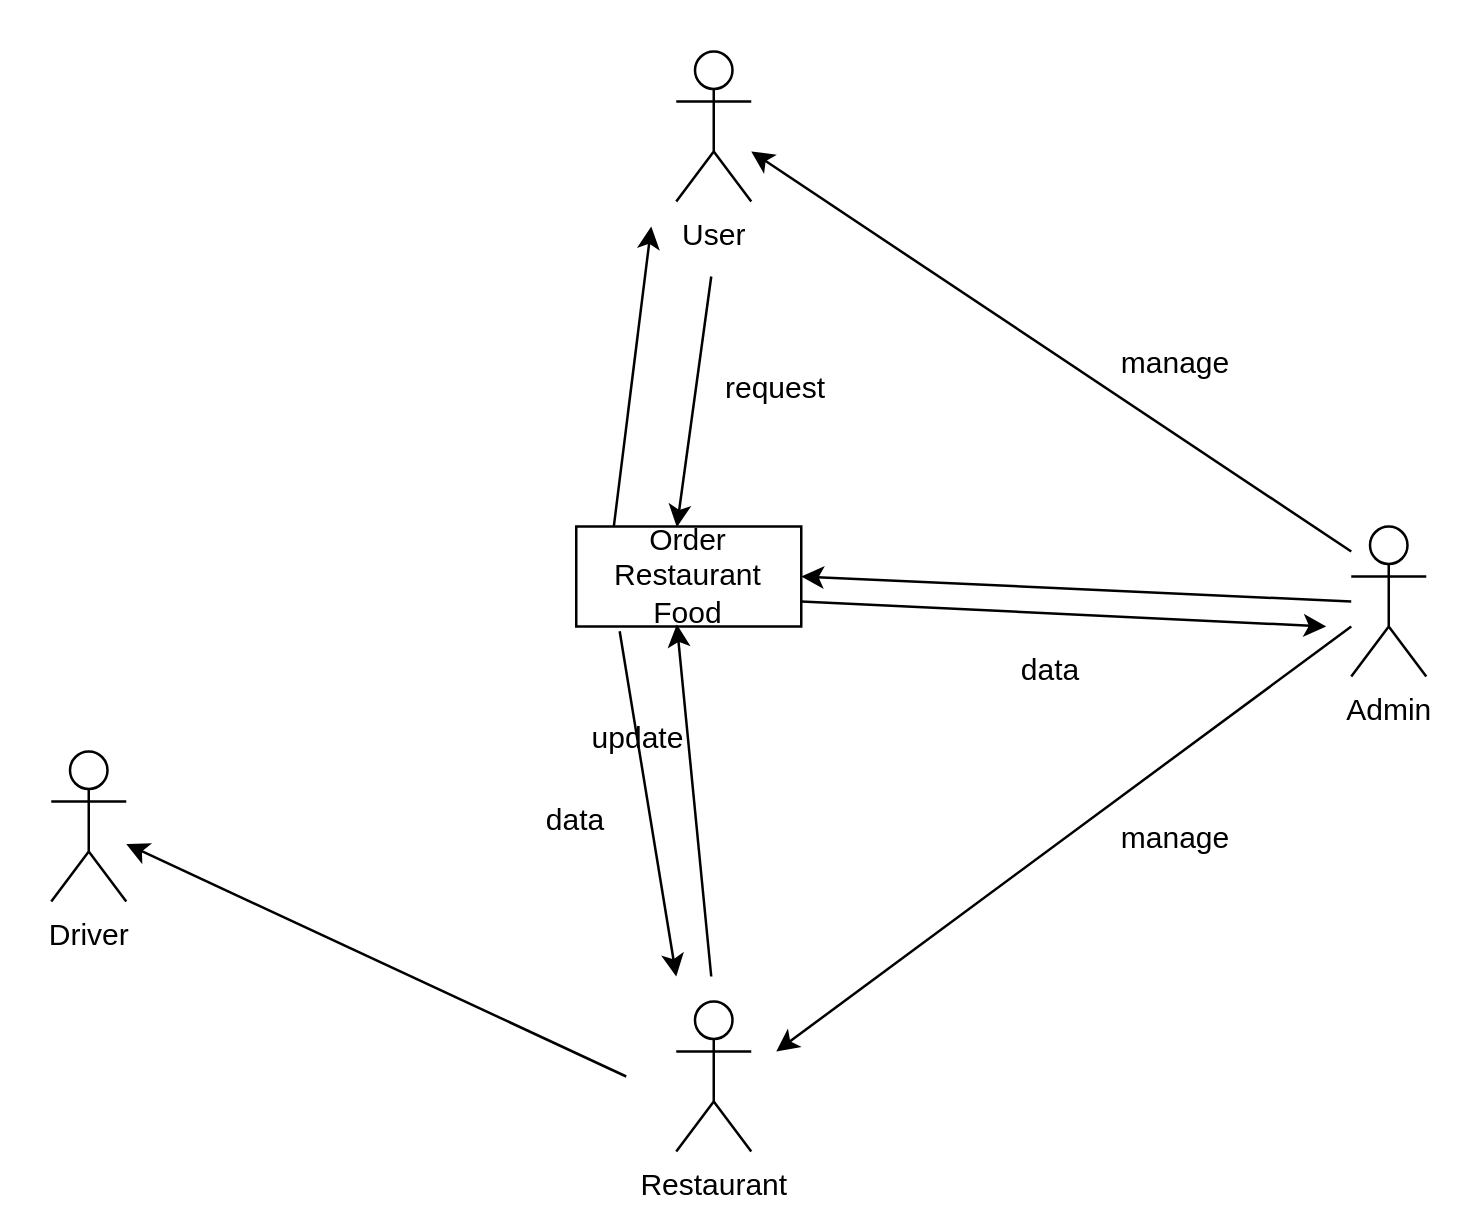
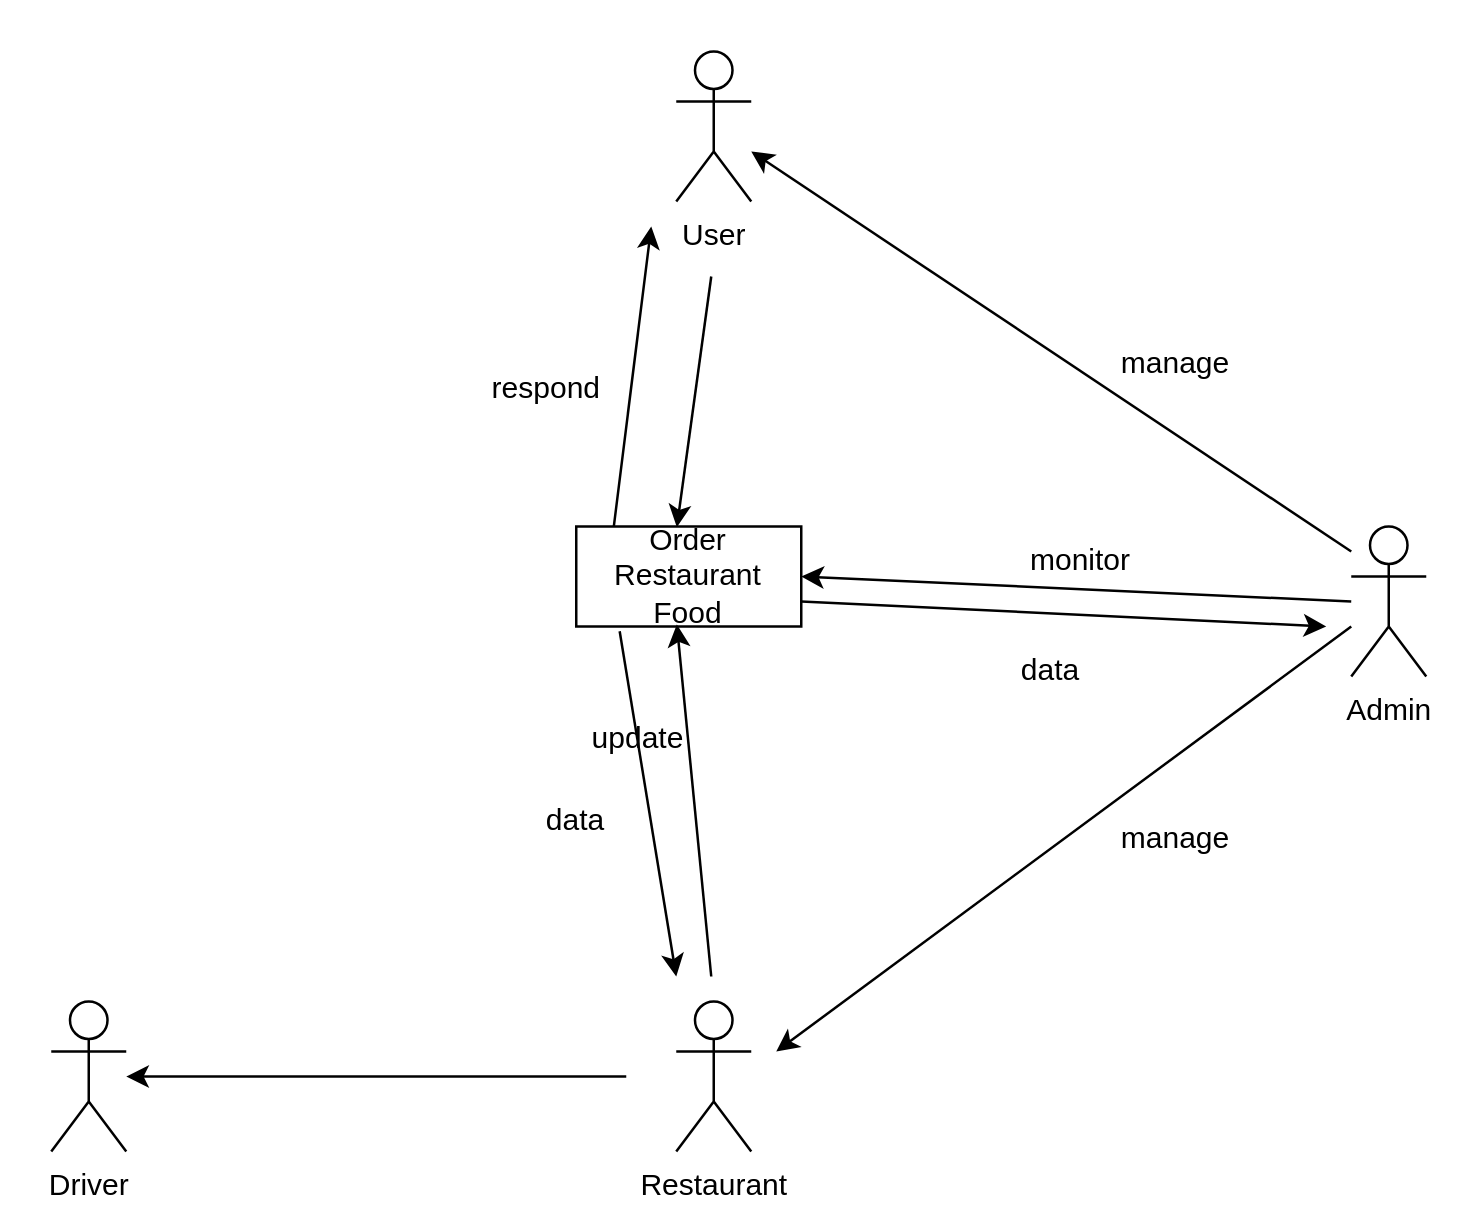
node "respond": added
node "request": removed
node "monitor": added
node "Driver": moved (89, 826) -> (89, 1076)
